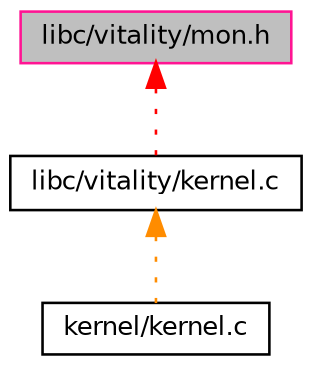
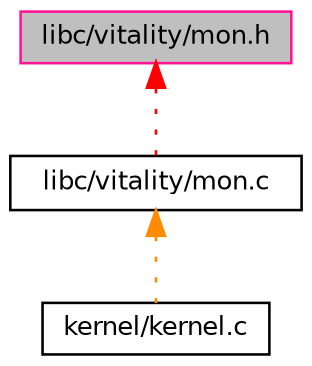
node "libc/vitality/kernel.c": label "libc/vitality/kernel.c" -> "libc/vitality/mon.c"
